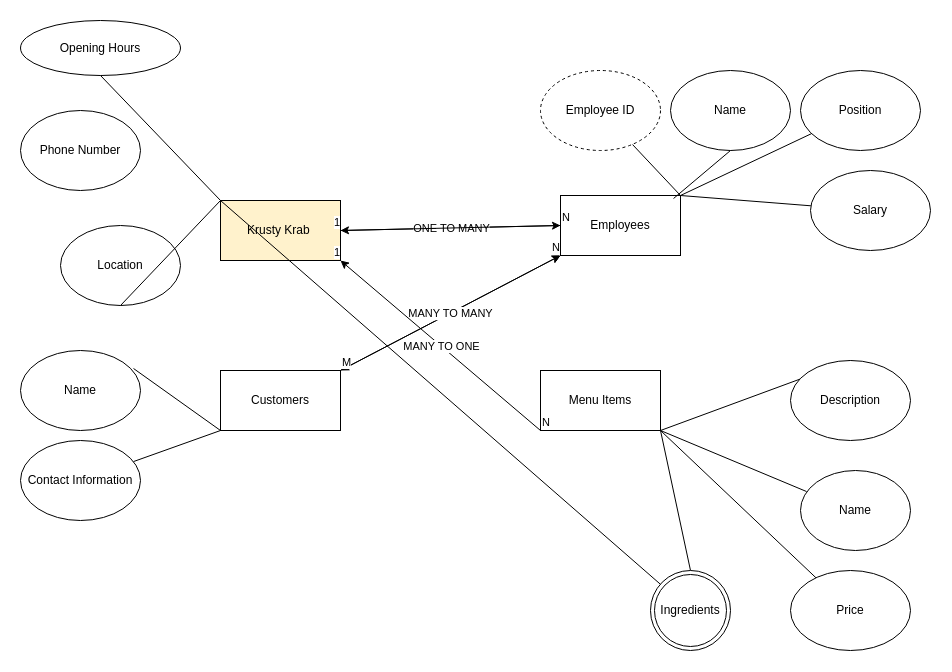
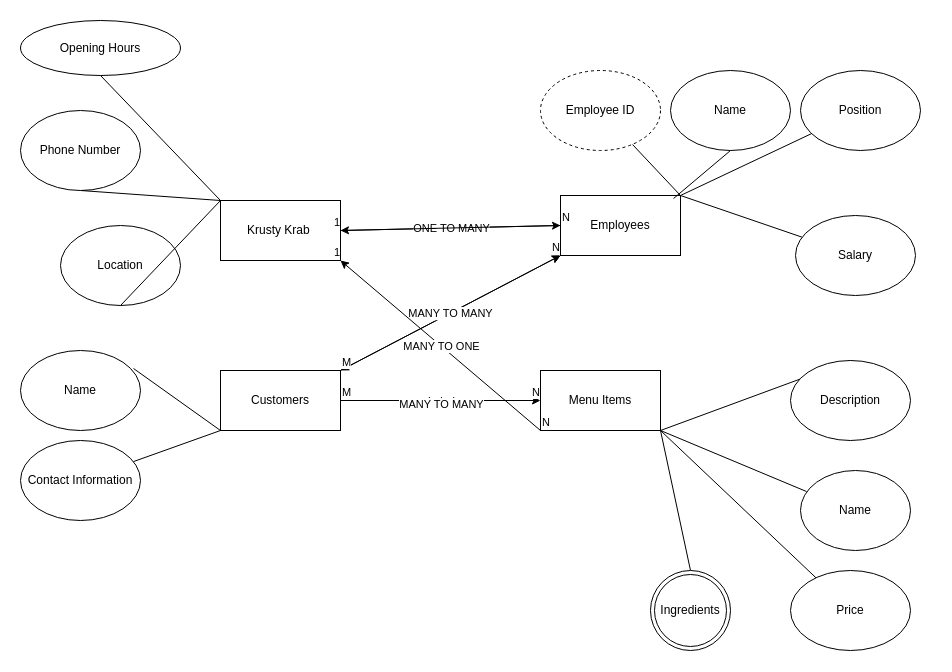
node "Salary": moved (871, 211) -> (856, 256)
node "Krusty Krab": fillcolor #fff2cc -> #ffffff
edge "Krusty Krab" -- "Ingredients": now "Krusty Krab" -- "Phone Number"
edge "Customers" -> "Menu Items": added, labels "M", "Label", "MANY TO MANY", "N"
